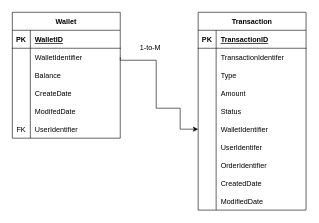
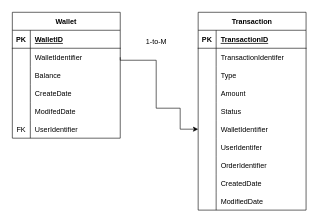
node "1-to-M": moved (150, 48) -> (156, 42)
